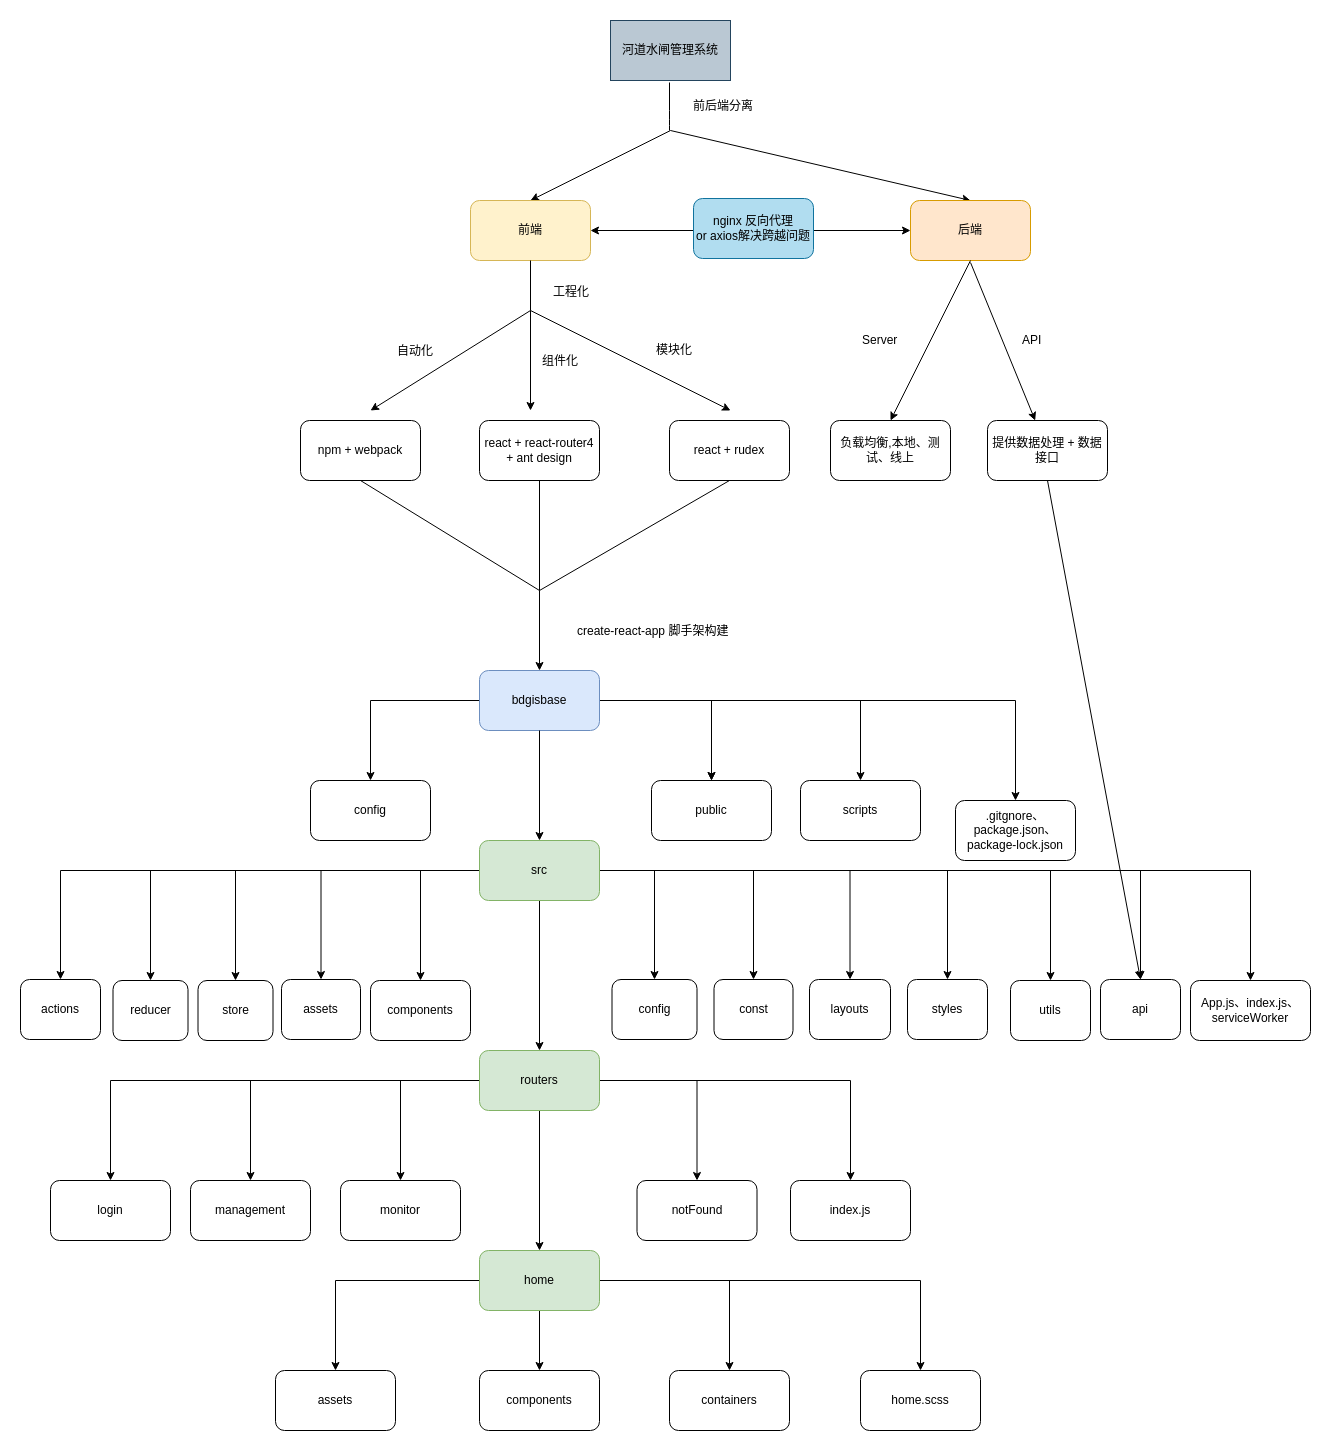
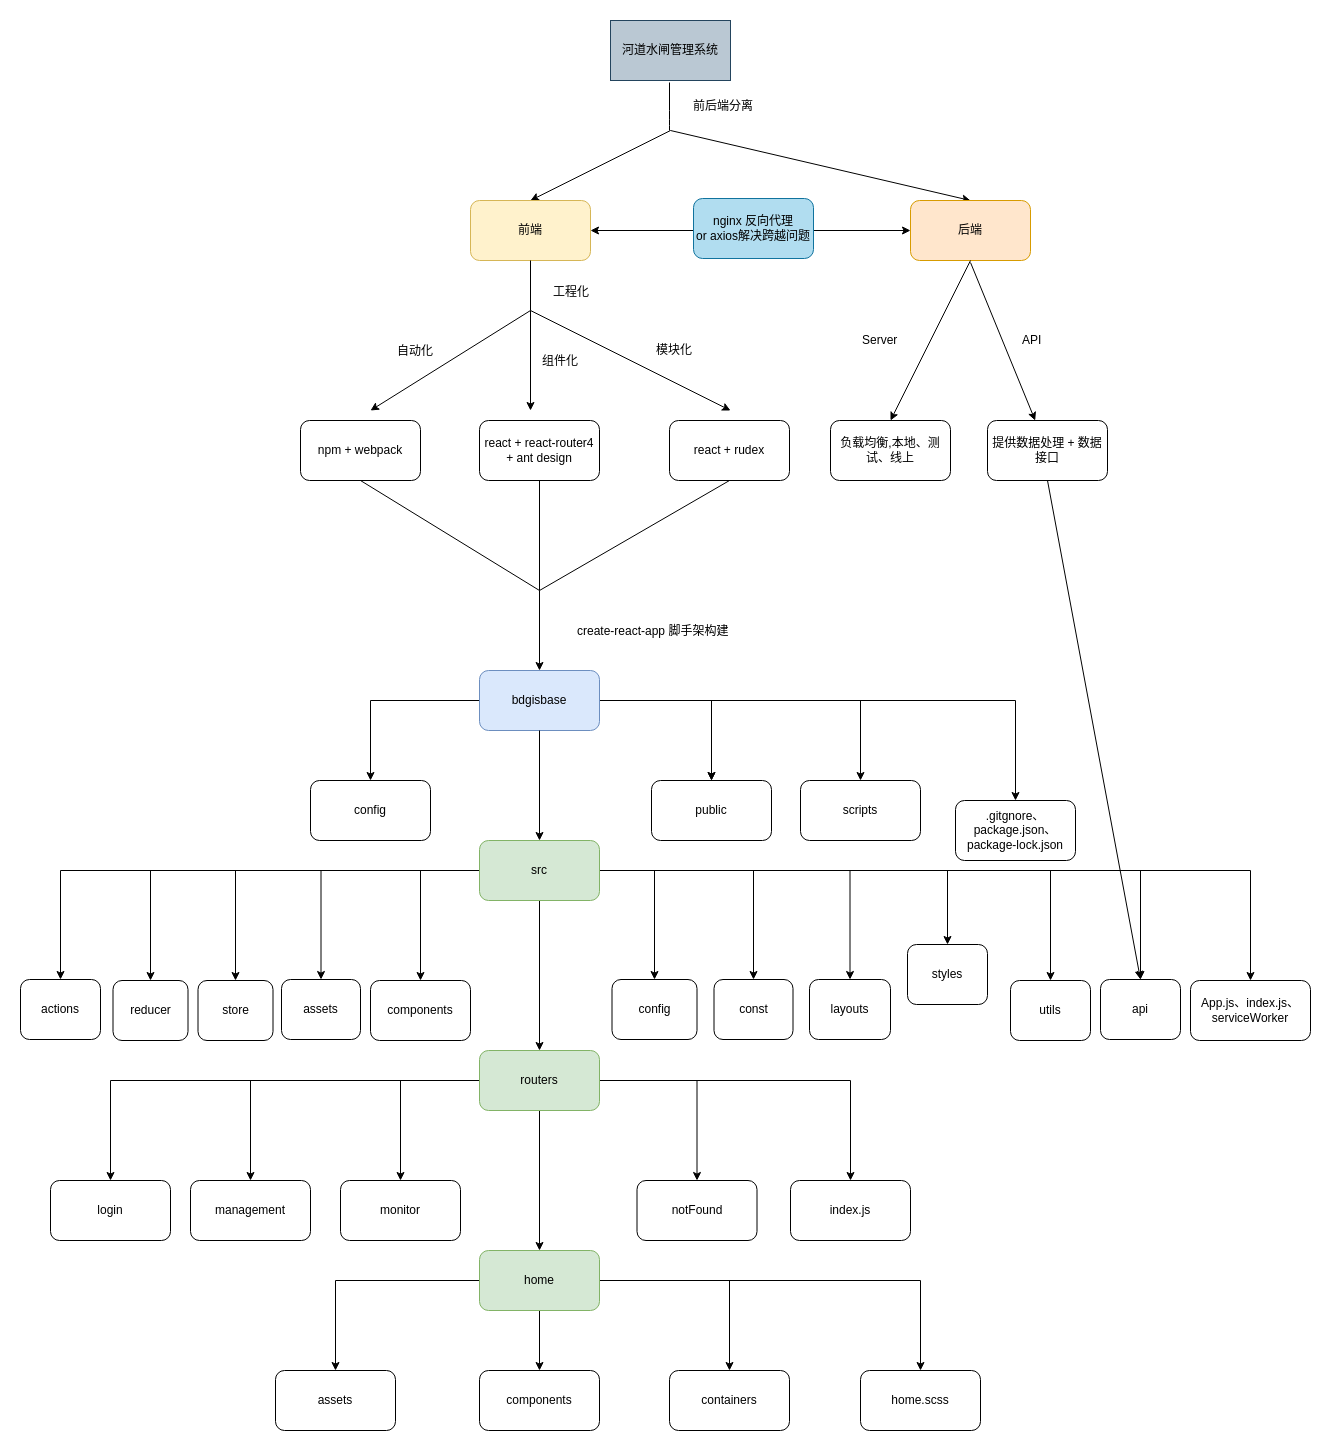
node "styles": moved (948, 1010) -> (948, 975)
